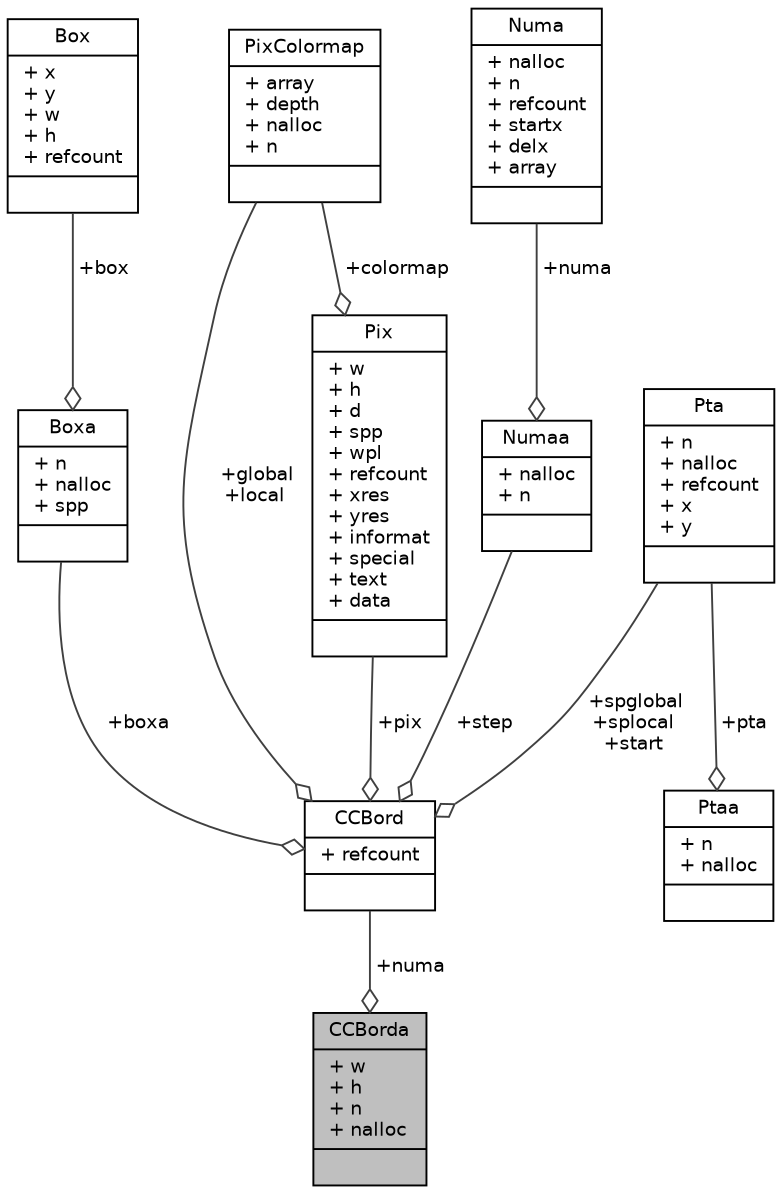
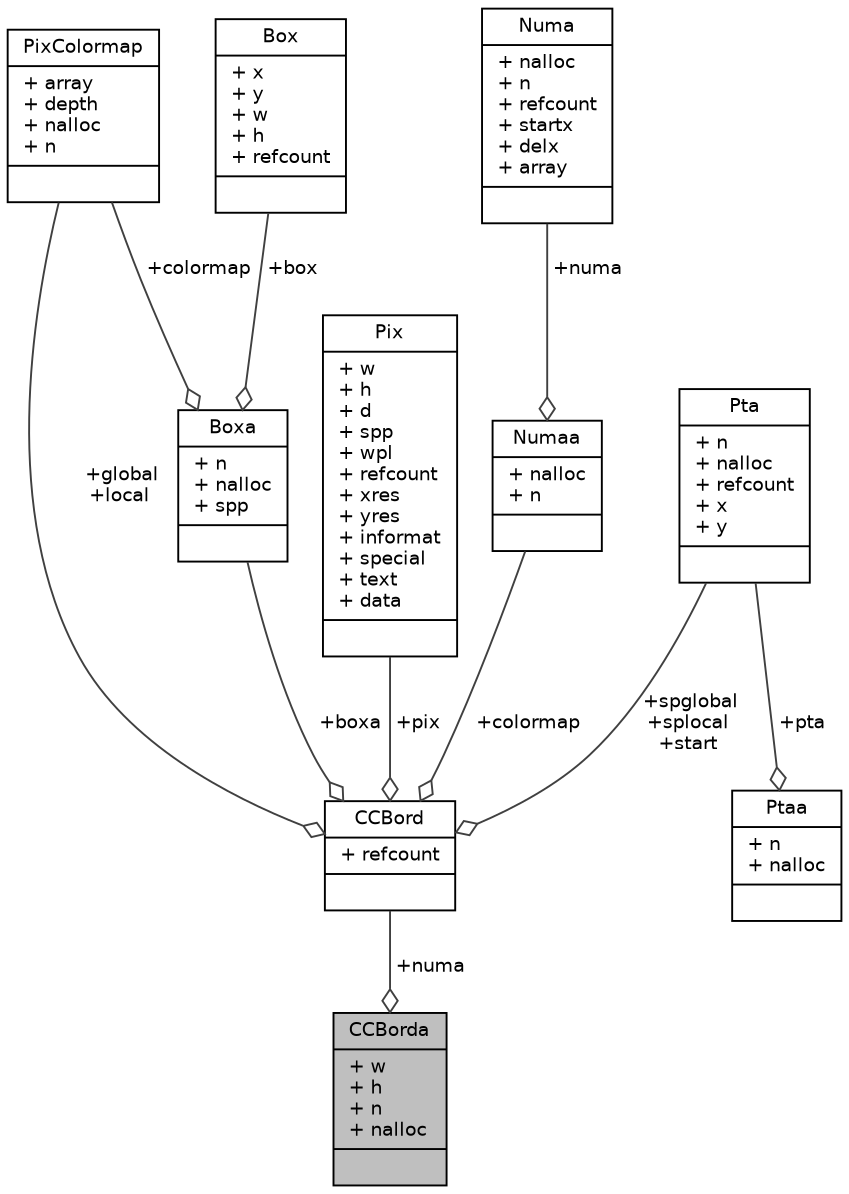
edge "PixColormap" -> "Pix": now "PixColormap" -> "Boxa"
edge "Numaa" -> "CCBord": label " +step" -> " +colormap"
